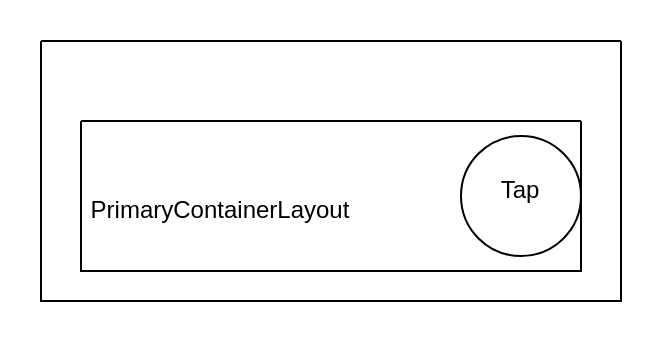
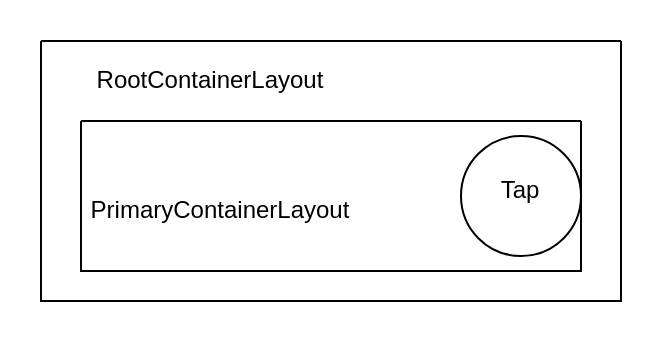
node "RootContainerLayout": added
